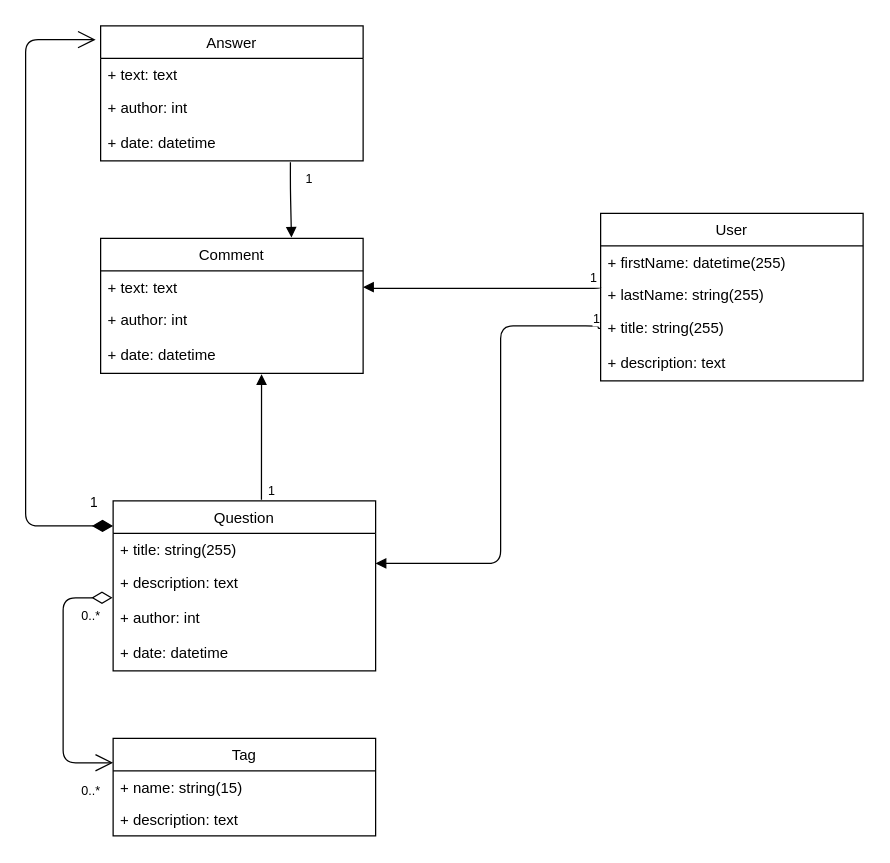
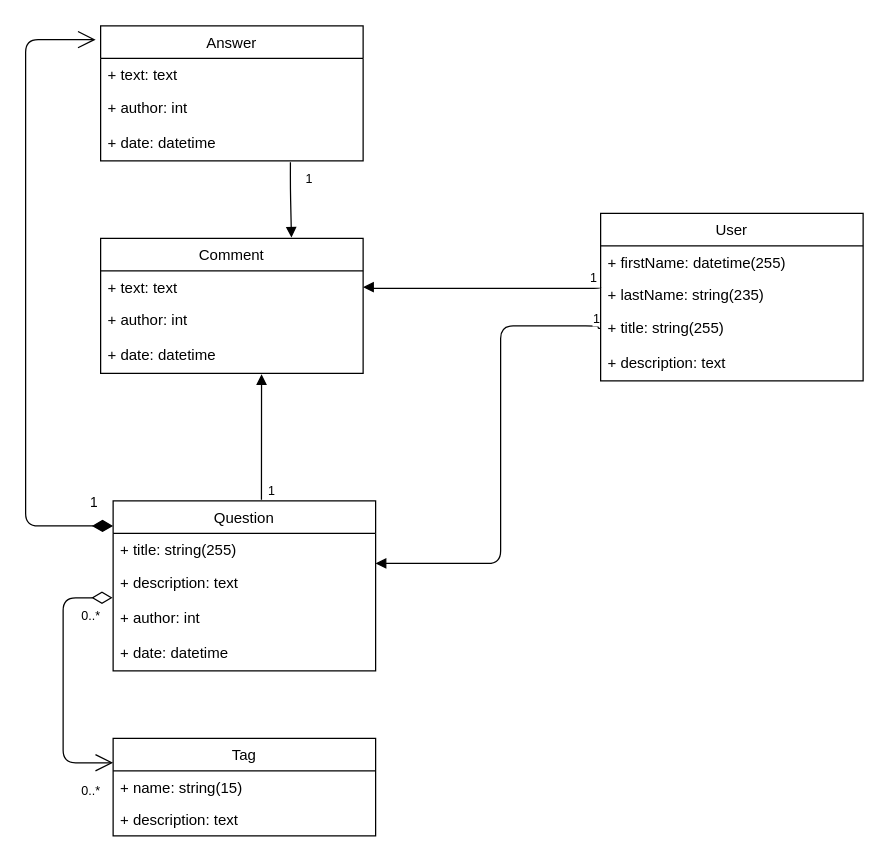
node "+ lastName: string(255)": label "+ lastName: string(255)" -> "+ lastName: string(235)"
